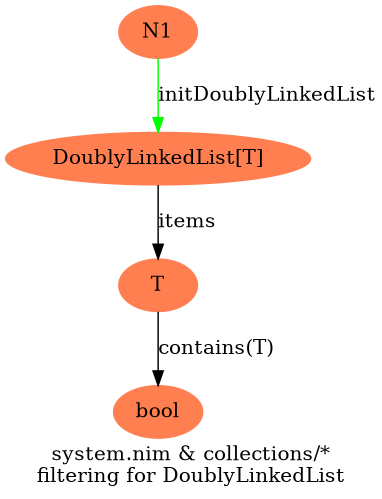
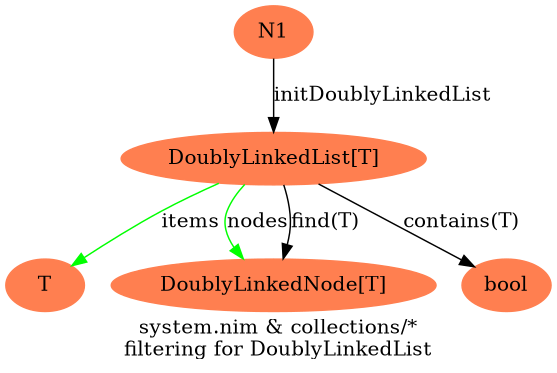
edge "N1" -> "DoublyLinkedList[T]": color green -> black
edge "DoublyLinkedList[T]" -> "T": color black -> green
node "DoublyLinkedNode[T]": added
edge "T" -> "bool": now "DoublyLinkedList[T]" -> "bool"
